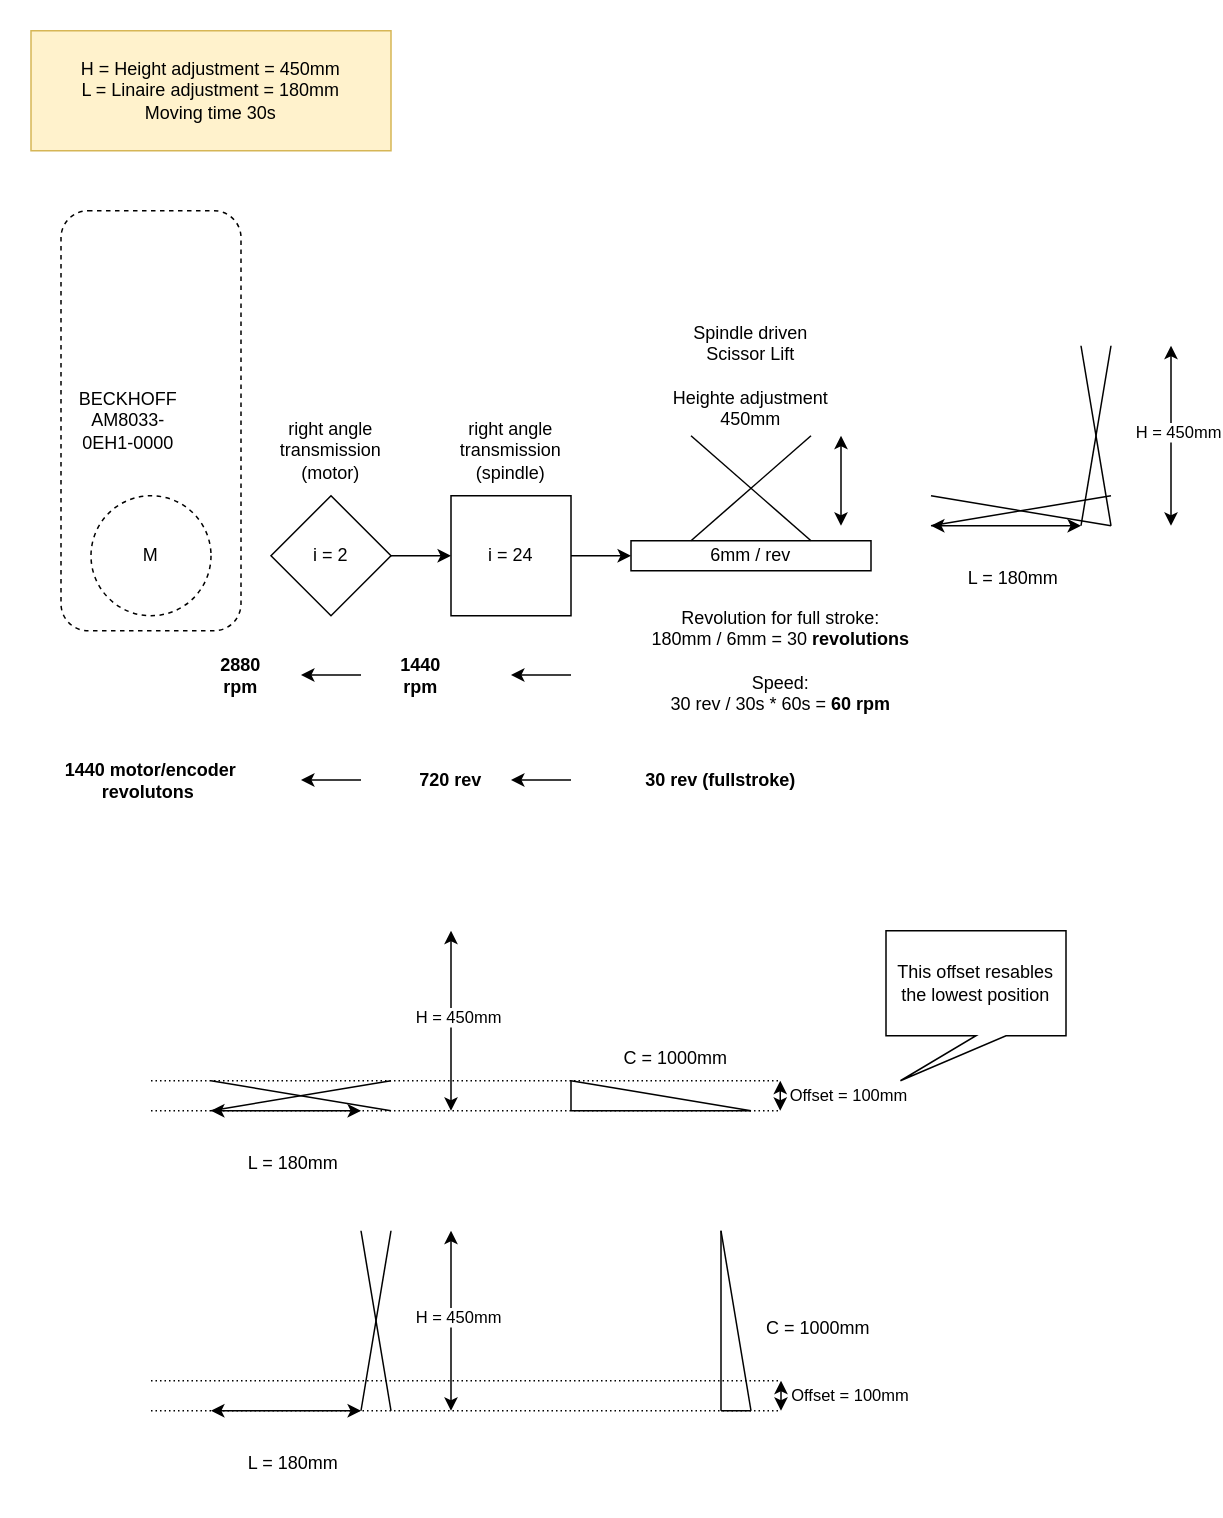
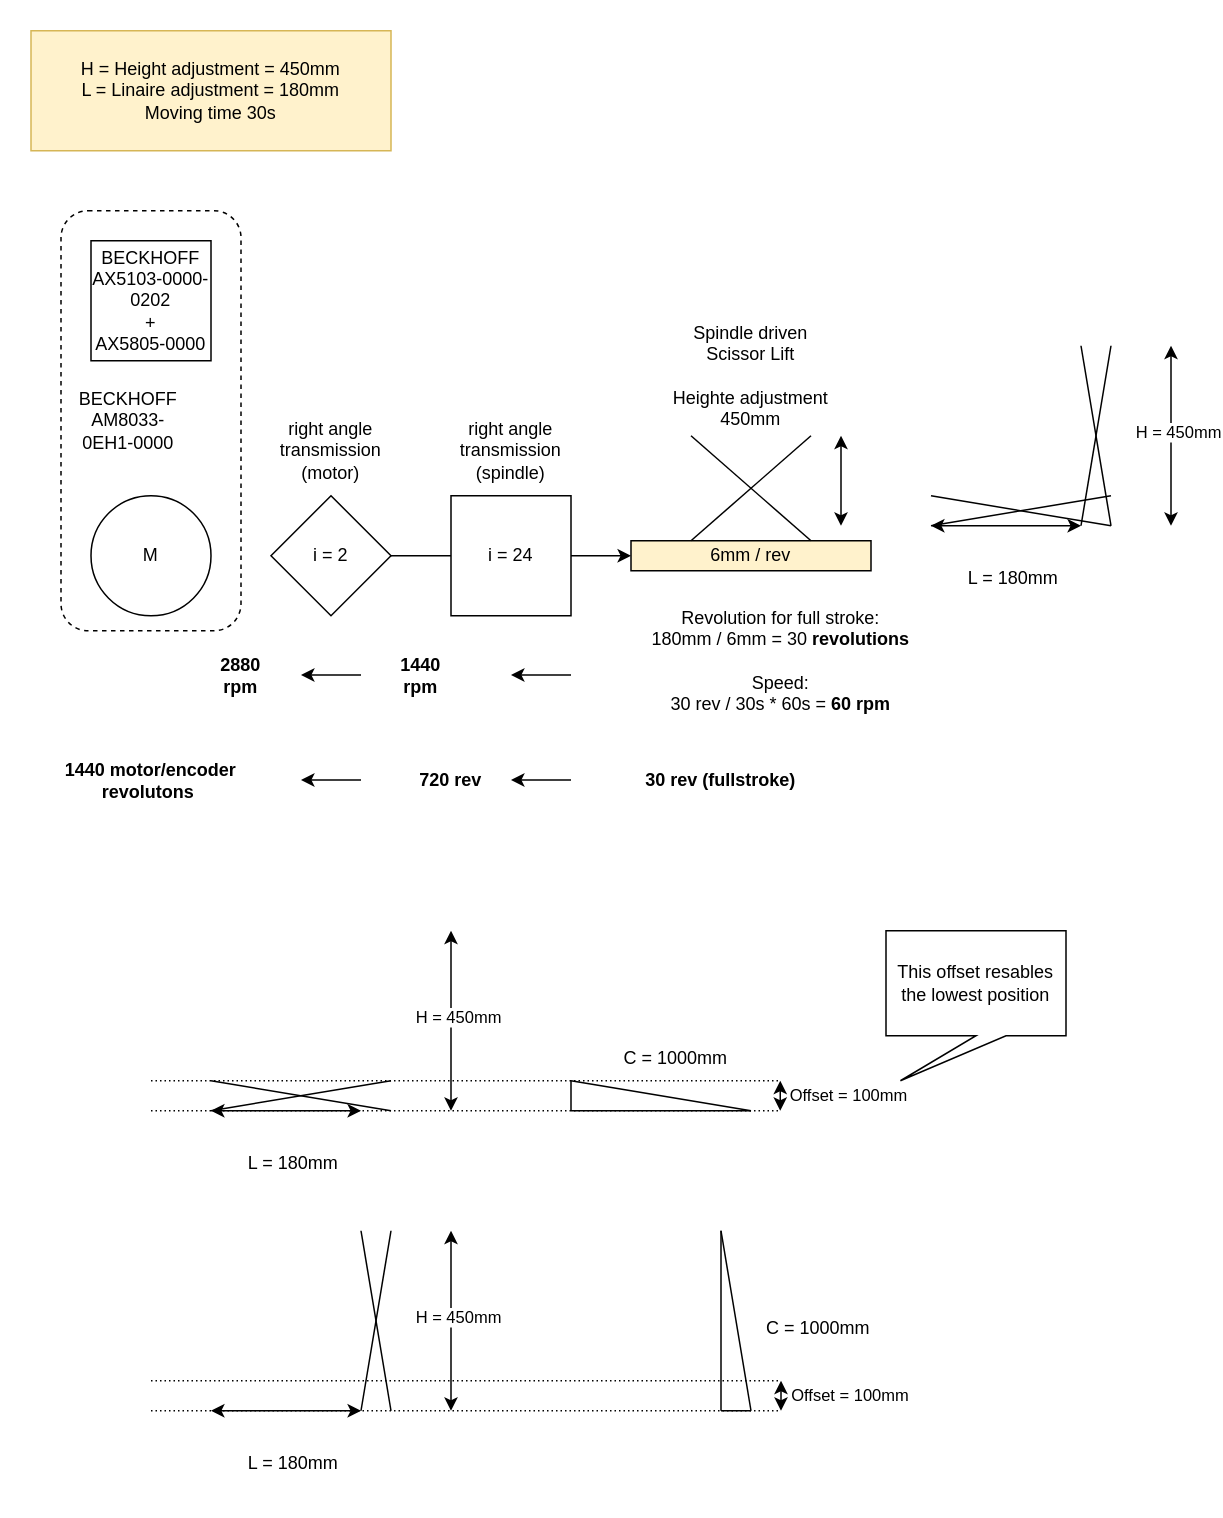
node "BECKHOFF AX5103-0000-0202 + AX5805-0000": added
node "M": style dashed -> solid
edge "i = 2" -> "i = 24": arrowhead classic -> none
node "6mm / rev": fillcolor #ffffff -> #fff2cc
